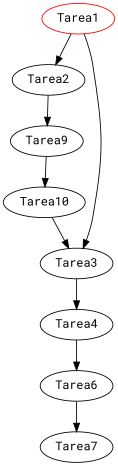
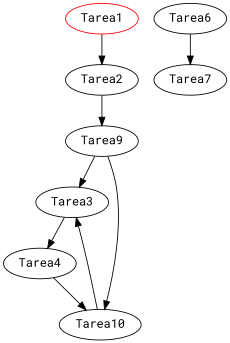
edge "Tarea1" -> "Tarea3": now "Tarea9" -> "Tarea3"
edge "Tarea4" -> "Tarea6": now "Tarea4" -> "Tarea10"
